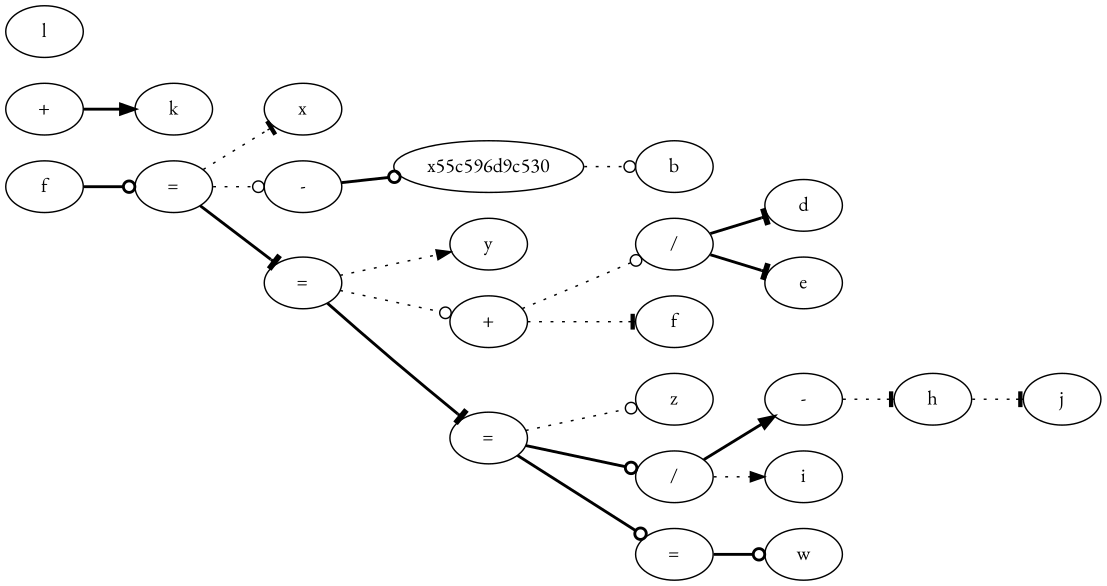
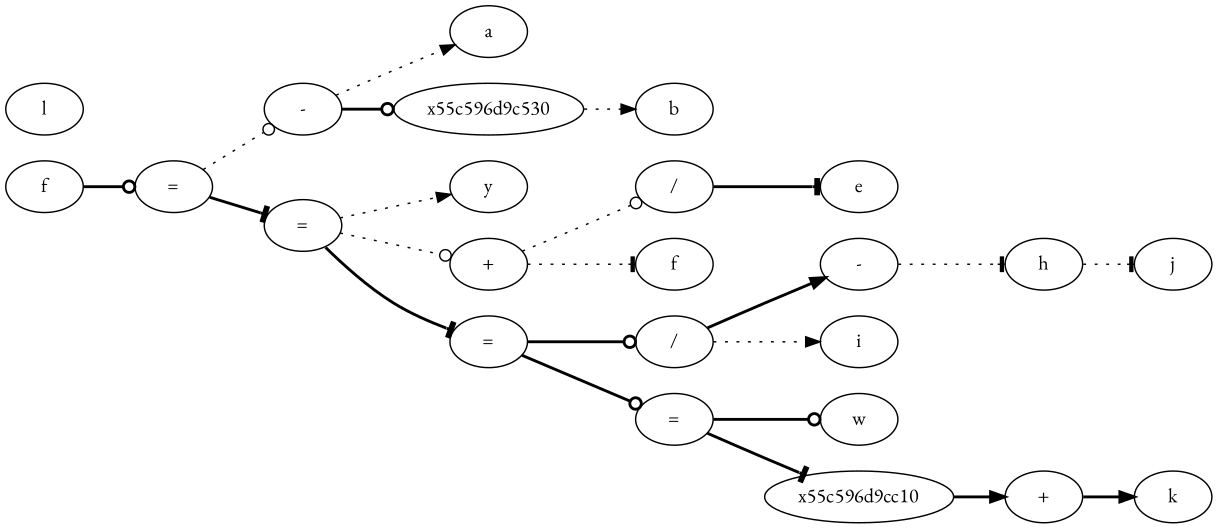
node "a": added
node "x": removed
edge "x55c596d9c530" -> "b": arrowhead odot -> normal
node "d": removed
node "z": removed
node "x55c596d9cc10": added
